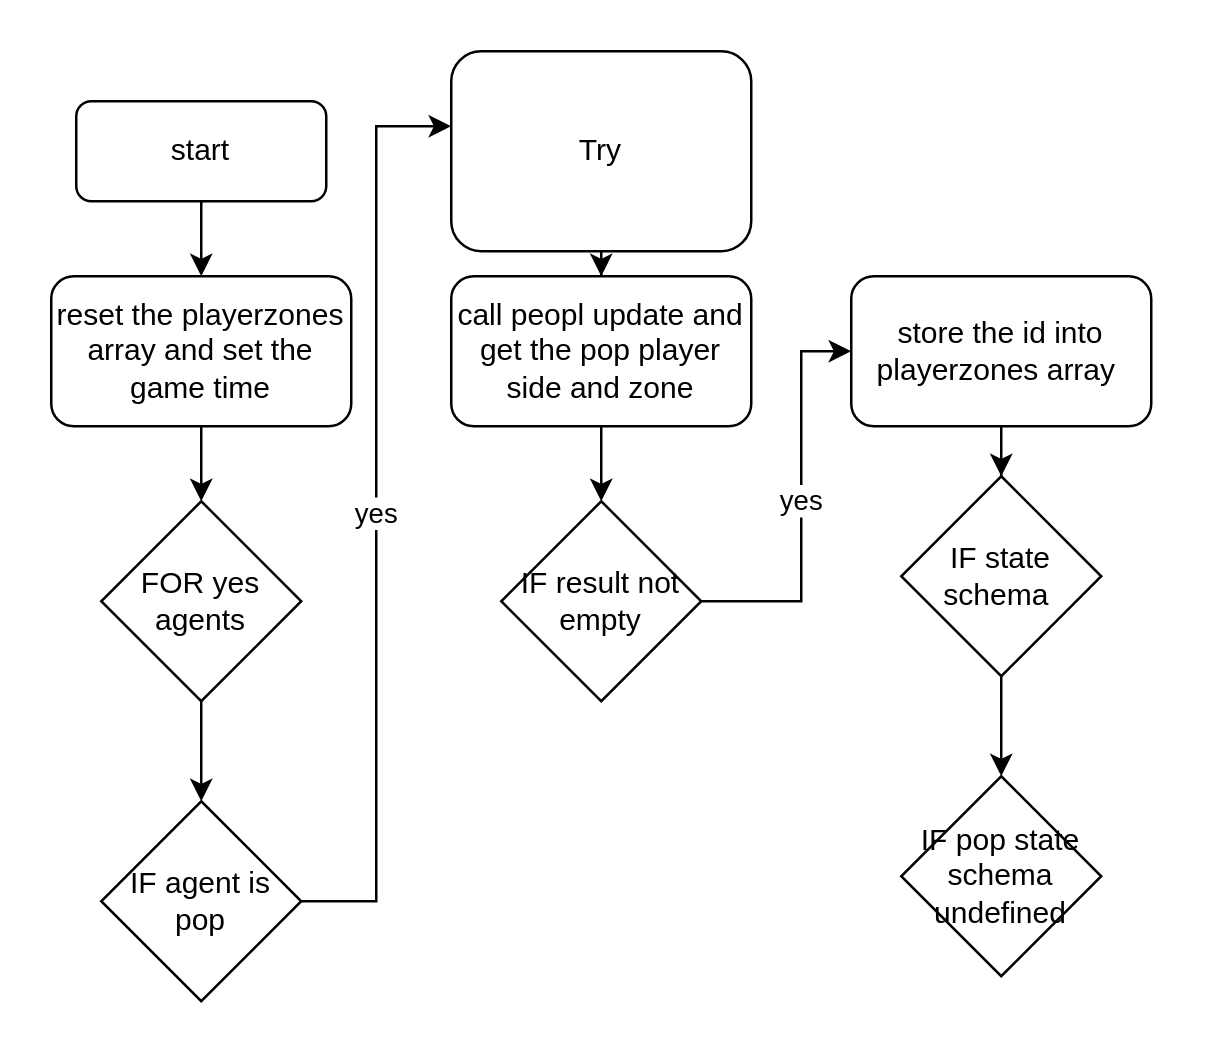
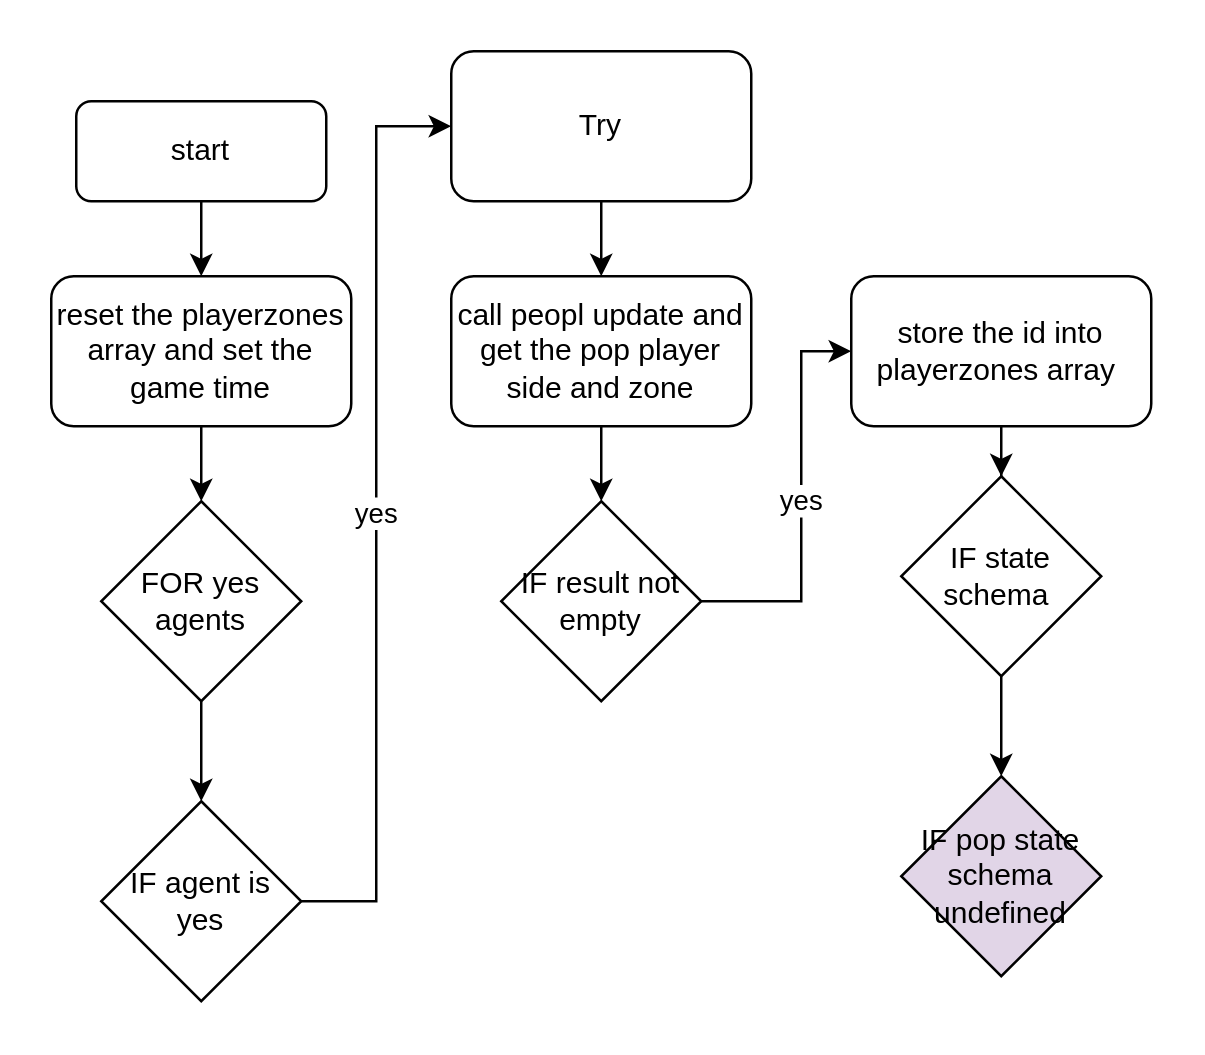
node "Try": size 300x200 -> 300x150
node "IF pop state schema undefined": fillcolor #ffffff -> #e1d5e7
node "IF agent is pop": label "IF agent is pop" -> "IF agent is yes"
